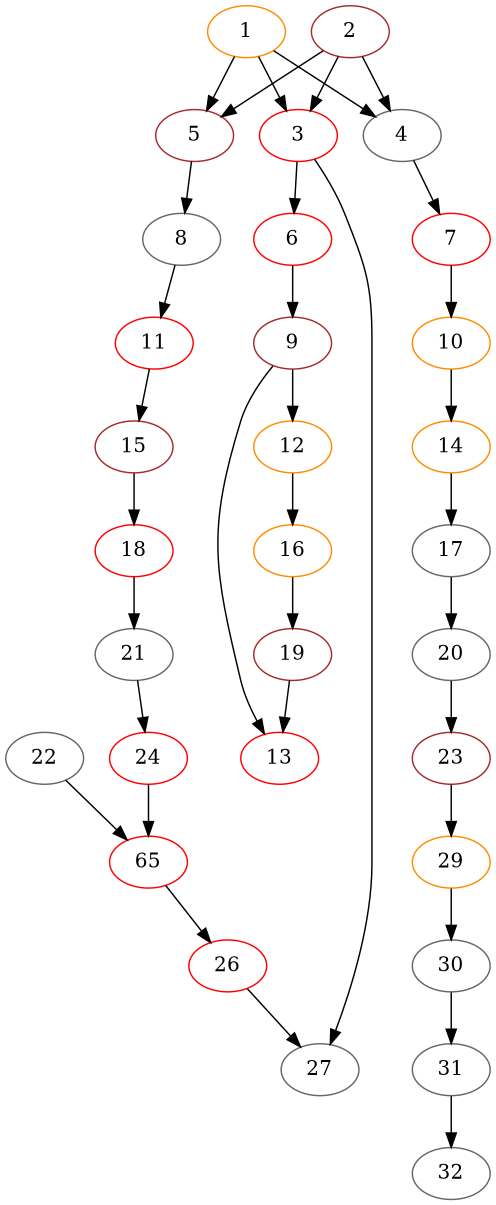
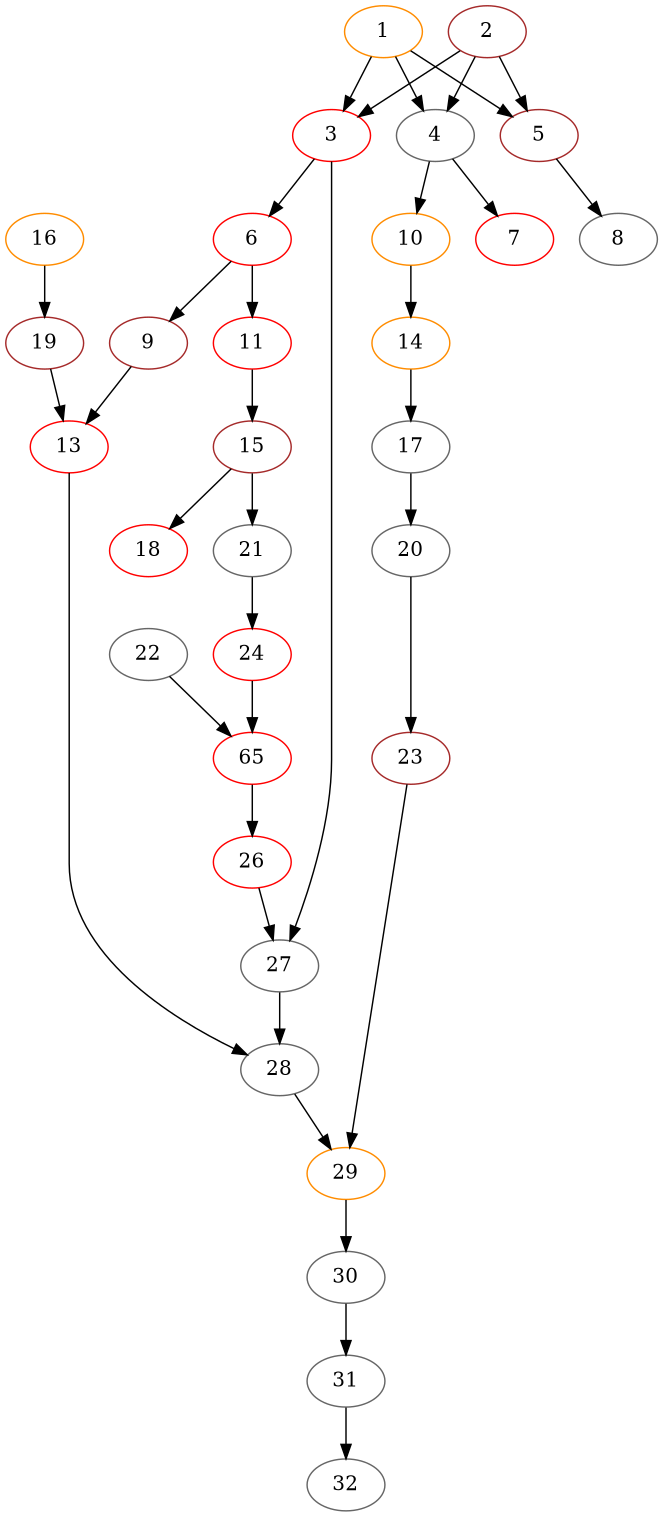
edge "8" -> "11": now "6" -> "11"
edge "7" -> "10": now "4" -> "10"
node "12": removed
edge "18" -> "21": now "15" -> "21"
node "28": added
